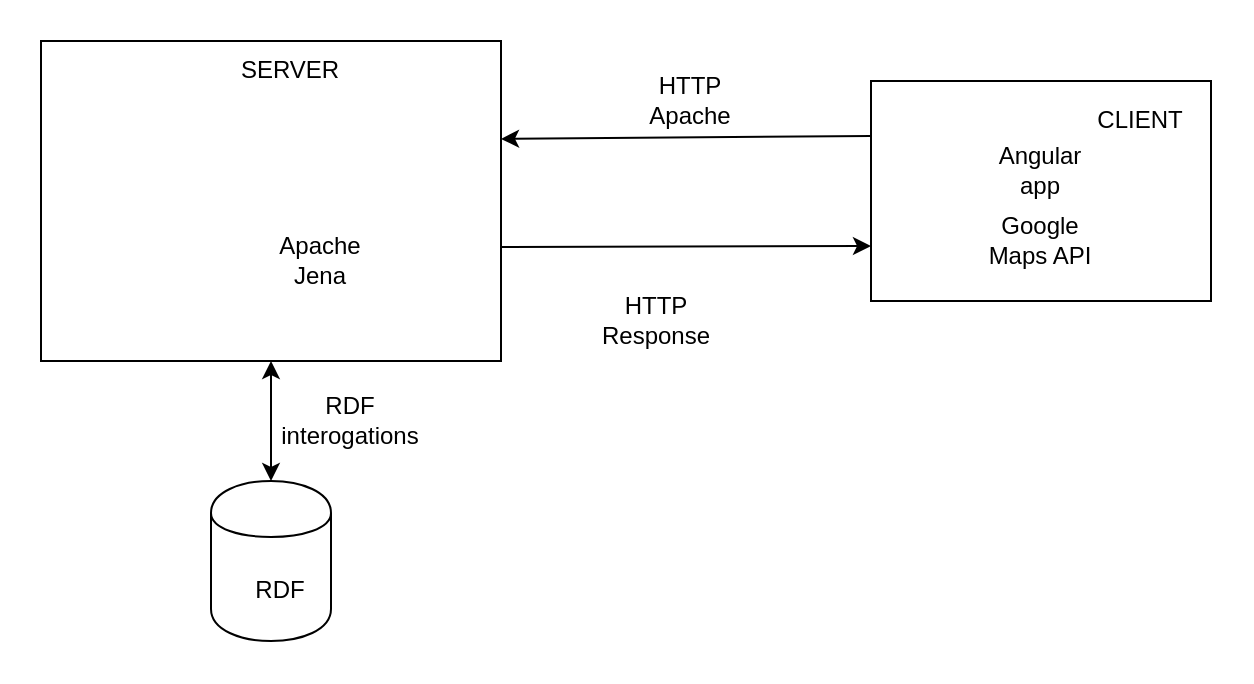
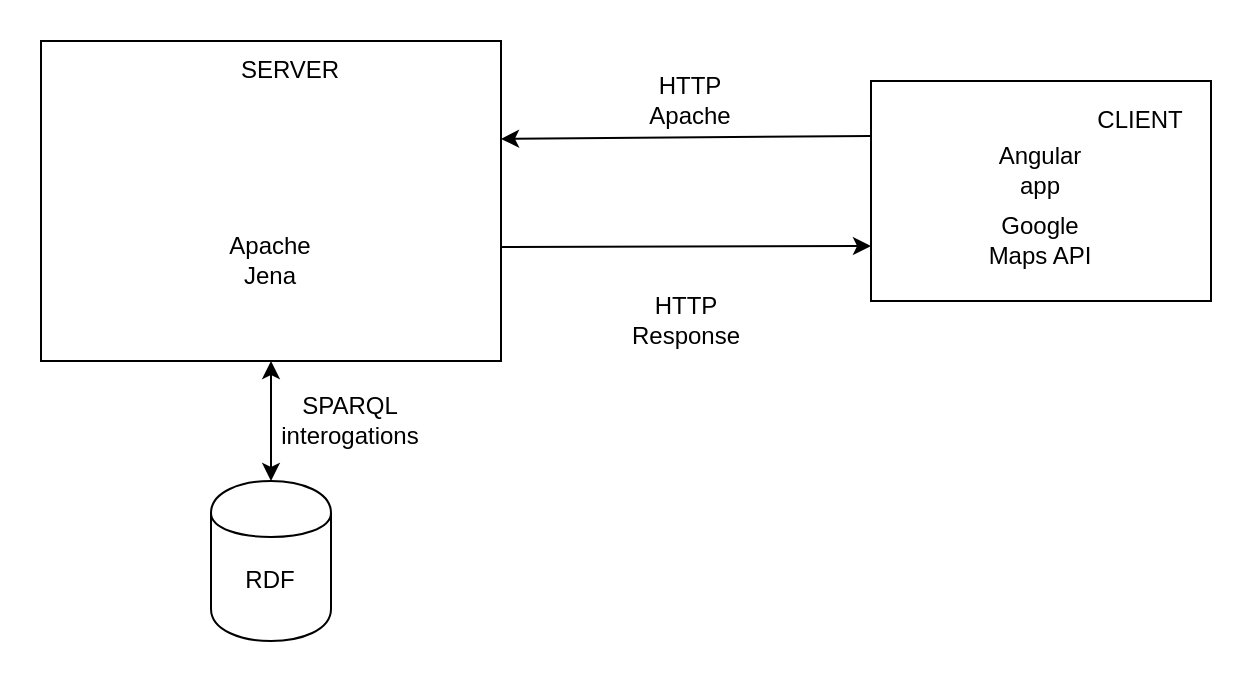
node "Apache Jena": moved (321, 261) -> (271, 261)
node "HTTP Response": moved (656, 321) -> (686, 321)
node "RDF interogations": label "RDF interogations" -> "SPARQL interogations"
node "RDF": moved (281, 591) -> (271, 581)
